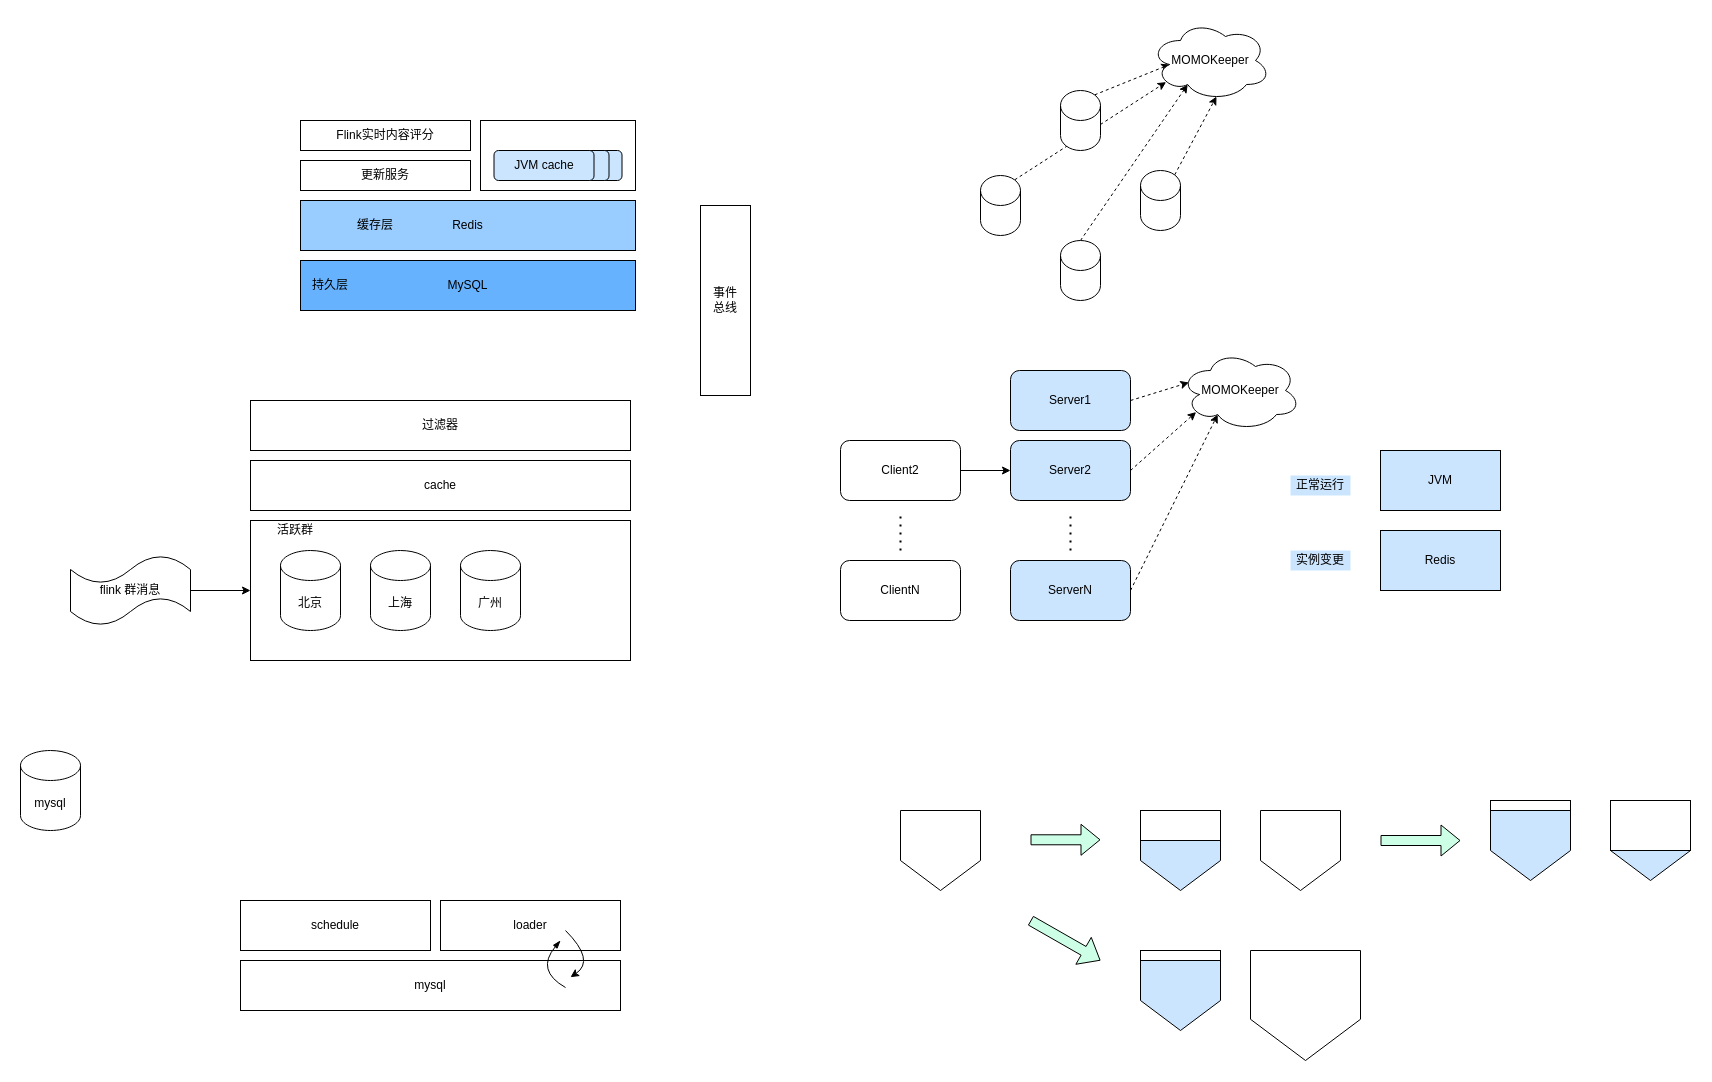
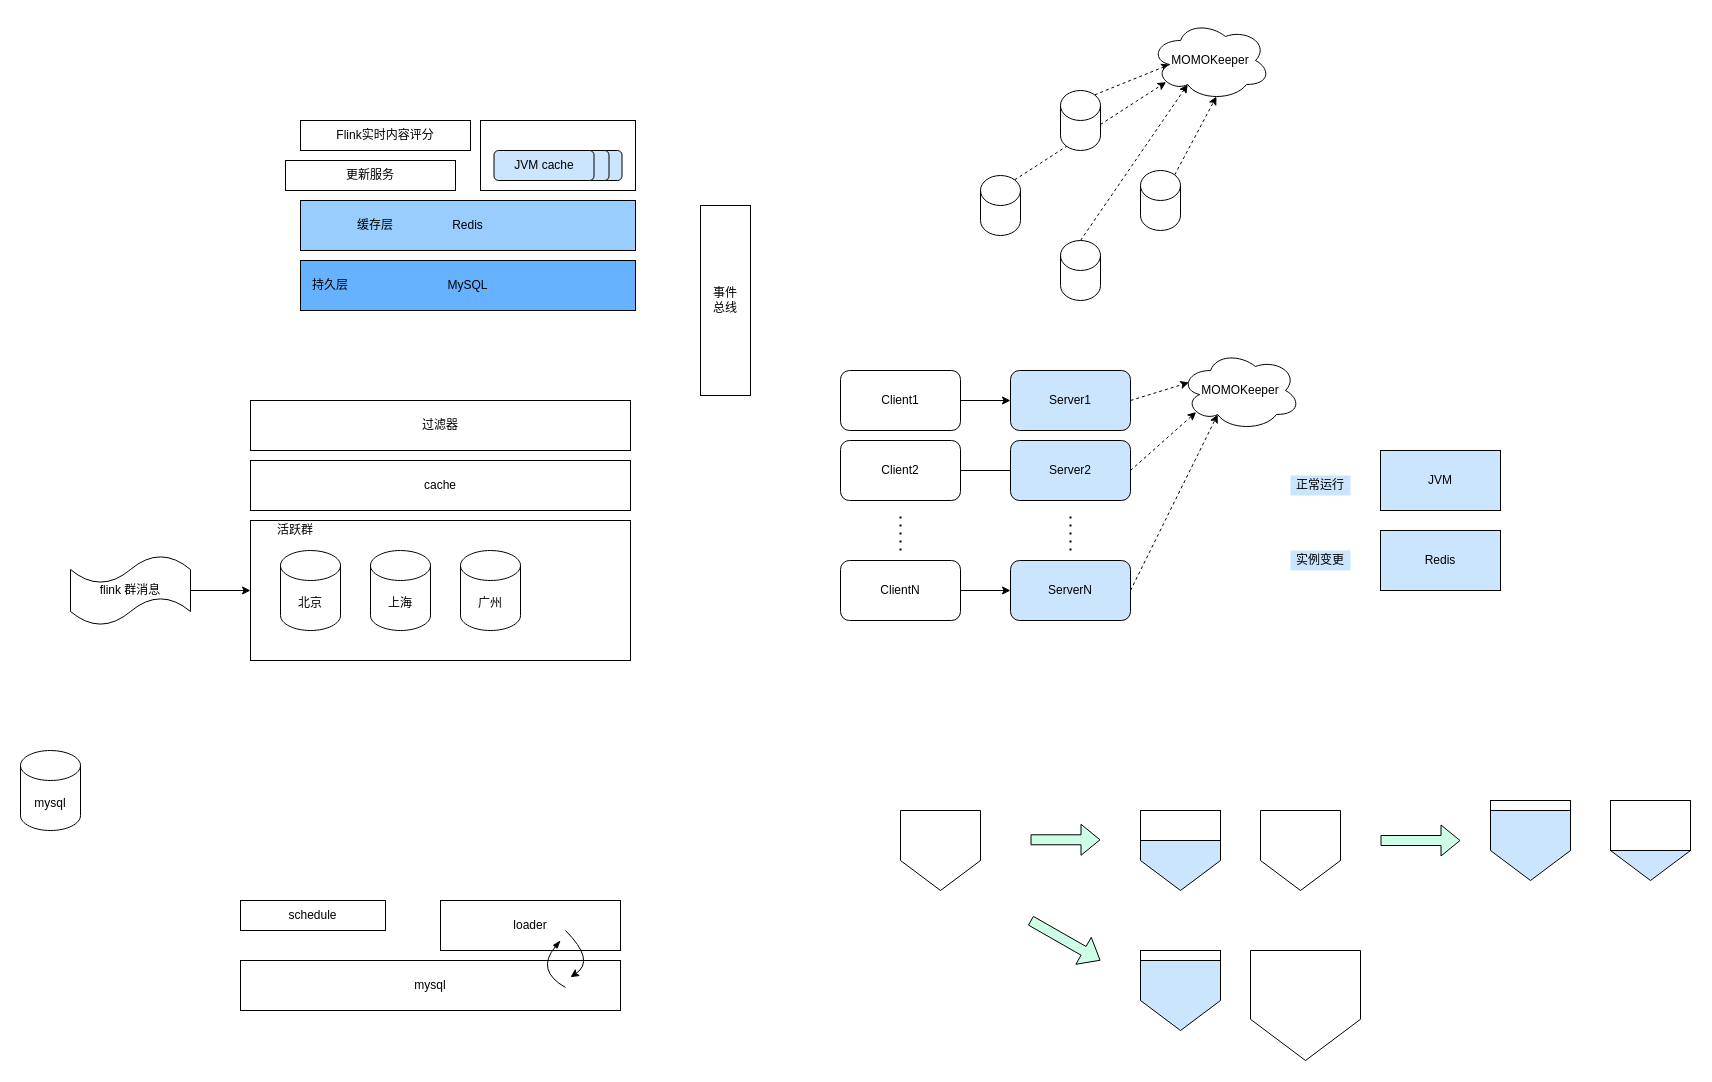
node "更新服务": moved (386, 176) -> (371, 176)
node "Client1": added
edge "Client1" -> "Server1": added
edge "Client2" -> "Server2": arrowhead classic -> none
edge "ClientN" -> "ServerN": added
node "schedule": size 190x50 -> 145x30
